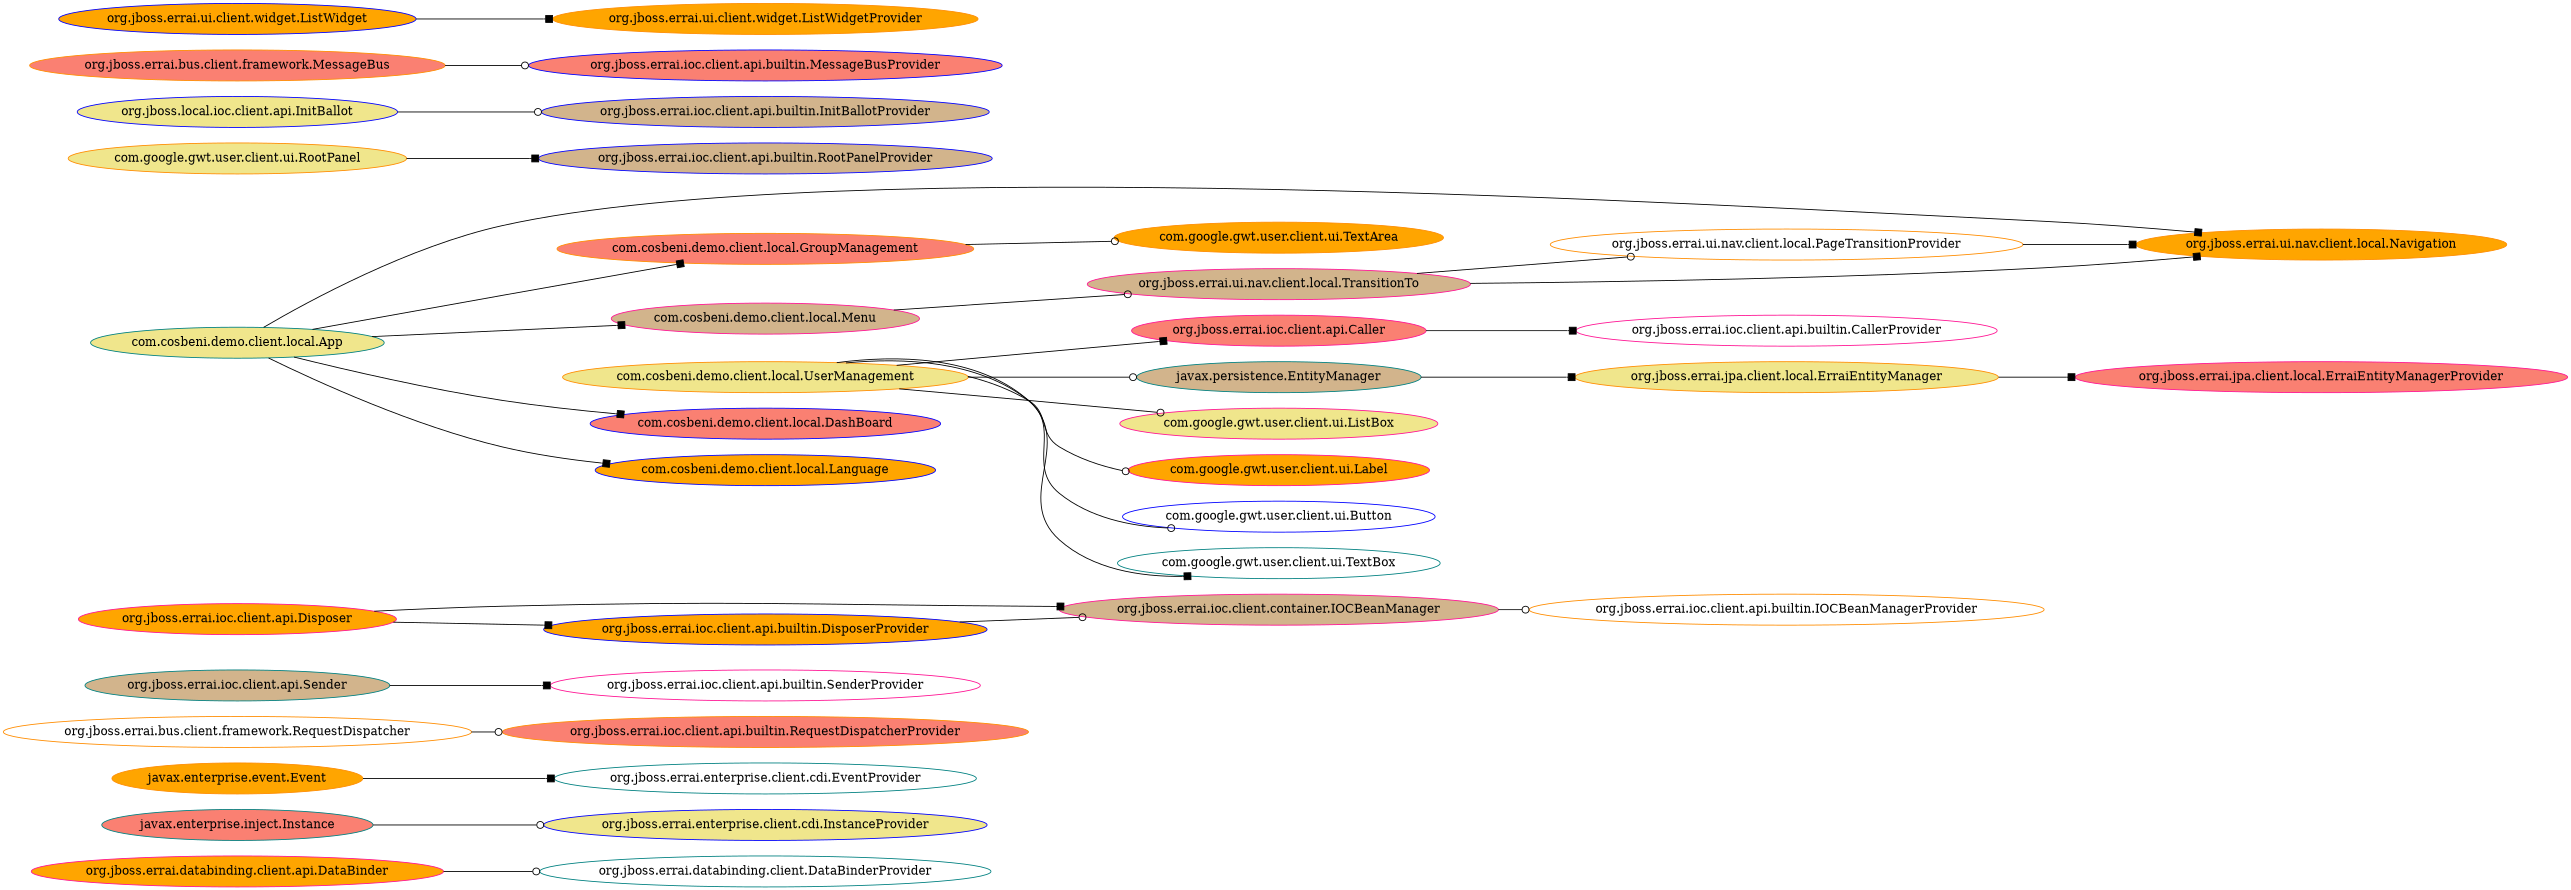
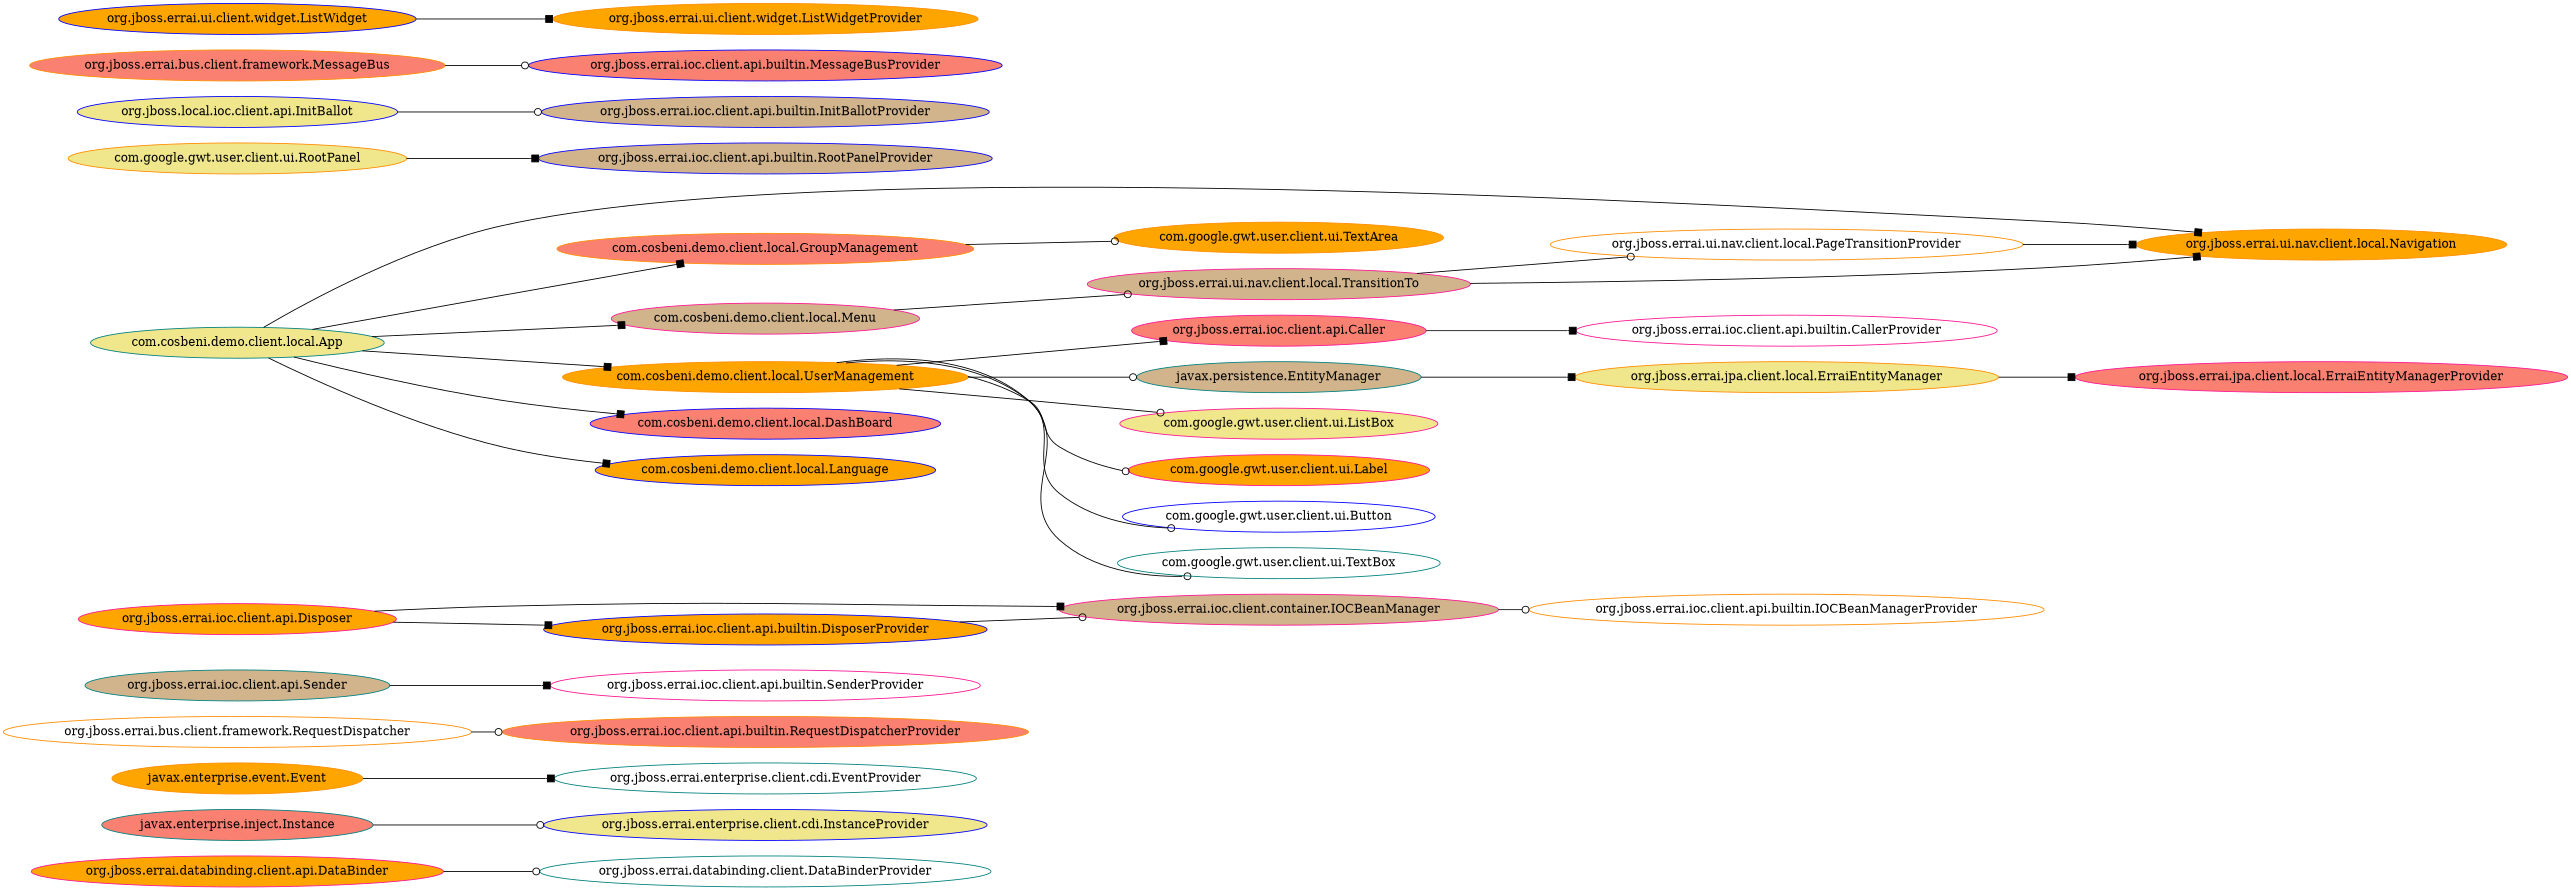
edge "com.cosbeni.demo.client.local.App" -> "com.cosbeni.demo.client.local.UserManagement": added
node "com.cosbeni.demo.client.local.UserManagement": fillcolor khaki -> orange
edge "com.cosbeni.demo.client.local.UserManagement" -> "com.google.gwt.user.client.ui.TextBox": arrowhead box -> odot
